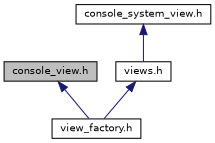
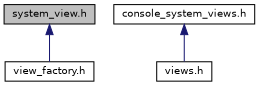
node "console_system_view.h": label "console_system_view.h" -> "console_system_views.h"
node "console_view.h": label "console_view.h" -> "system_view.h"
edge "view_factory.h" -> "views.h": removed
